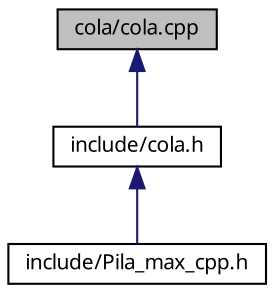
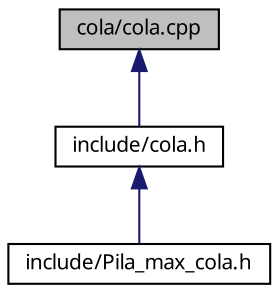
node "include/Pila_max_cpp.h": label "include/Pila_max_cpp.h" -> "include/Pila_max_cola.h"
